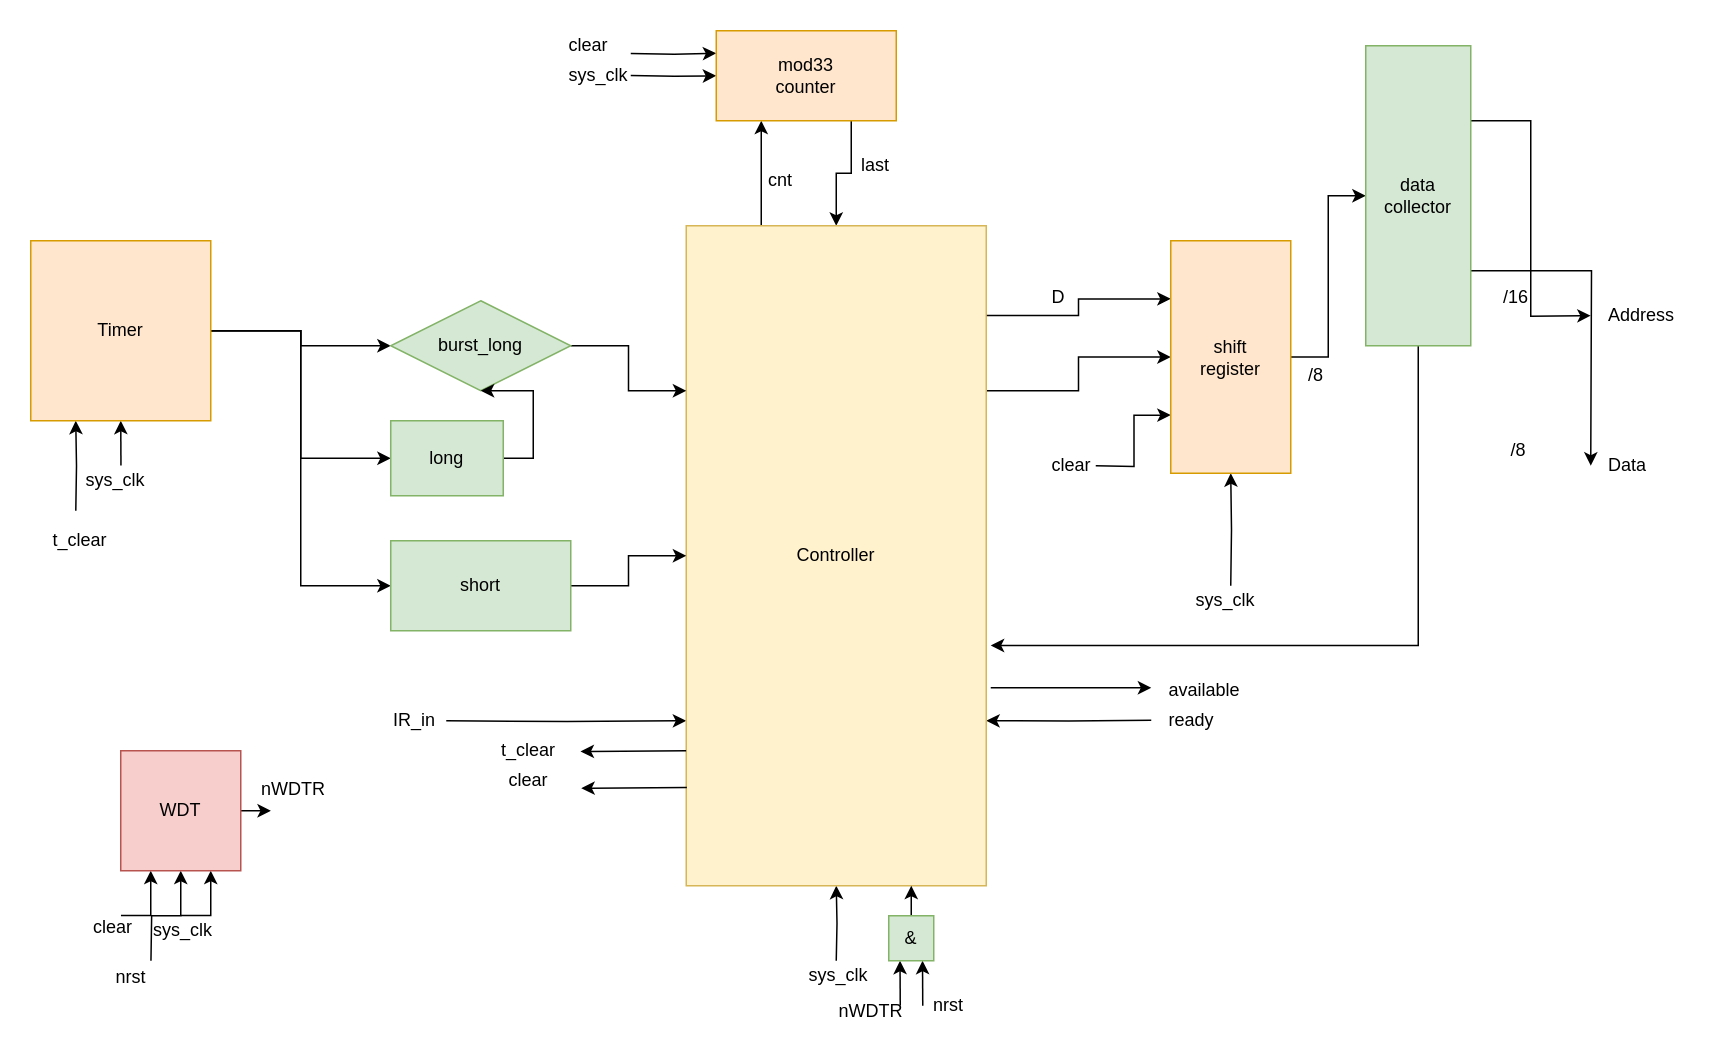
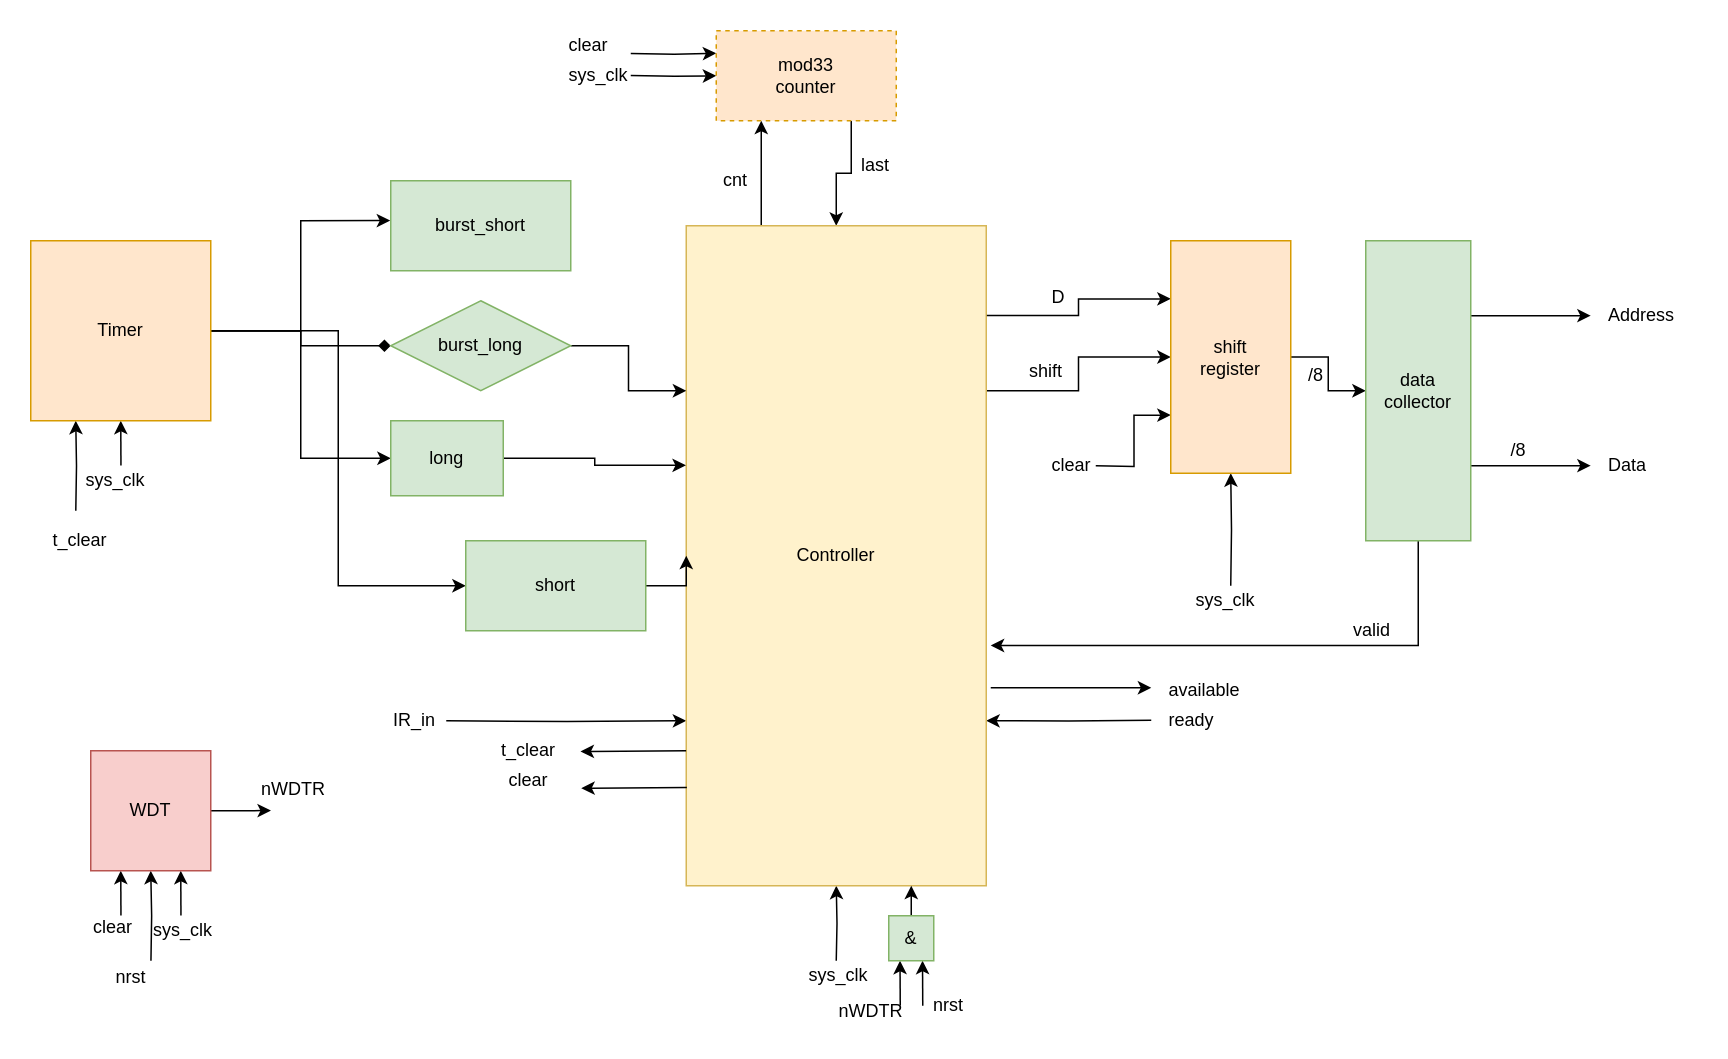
node "mod33 counter": style solid -> dashed
node "cnt": moved (788, 181) -> (743, 181)
node "data collector": moved (1418, 196) -> (1418, 391)
node "burst_short": added
edge "Timer" -> "burst_short": added
node "/16": removed
edge "Timer" -> "burst_long": arrowhead classic -> diamond
node "shift": added
edge "long" -> "burst_long": now "long" -> "Controller"
node "short": moved (481, 586) -> (556, 586)
node "valid": added
node "WDT": moved (181, 811) -> (151, 811)
